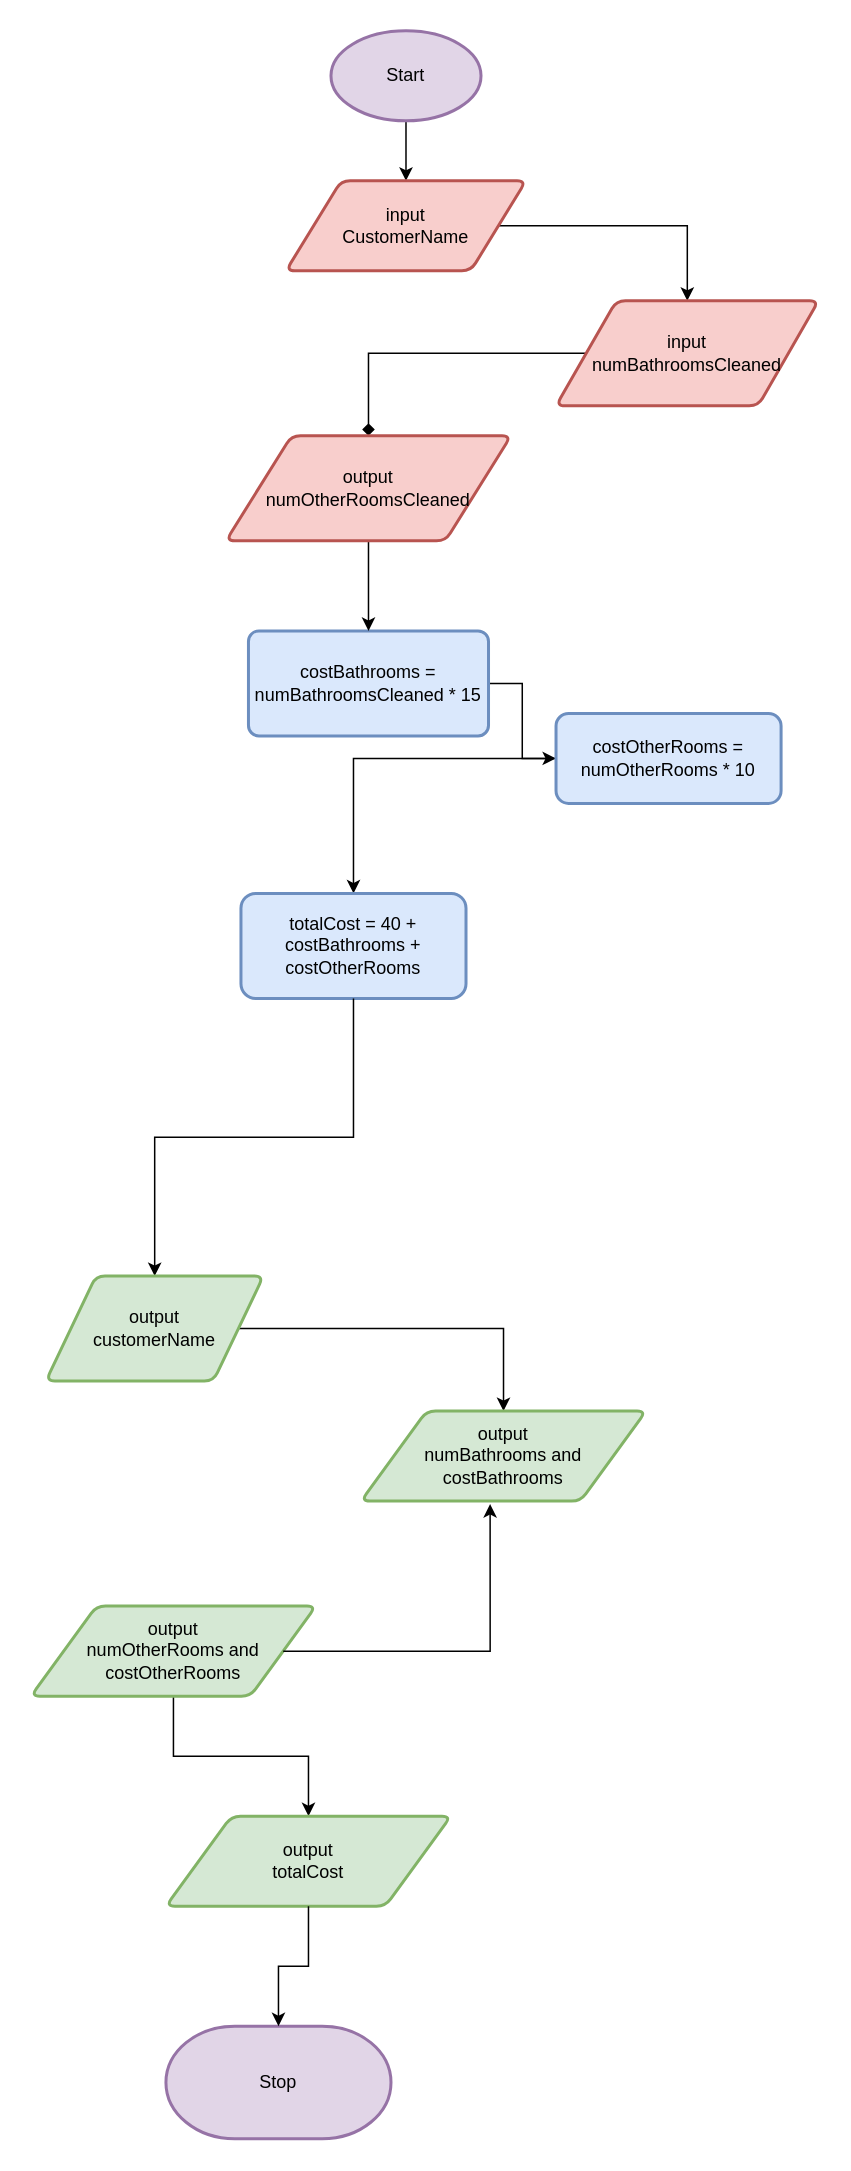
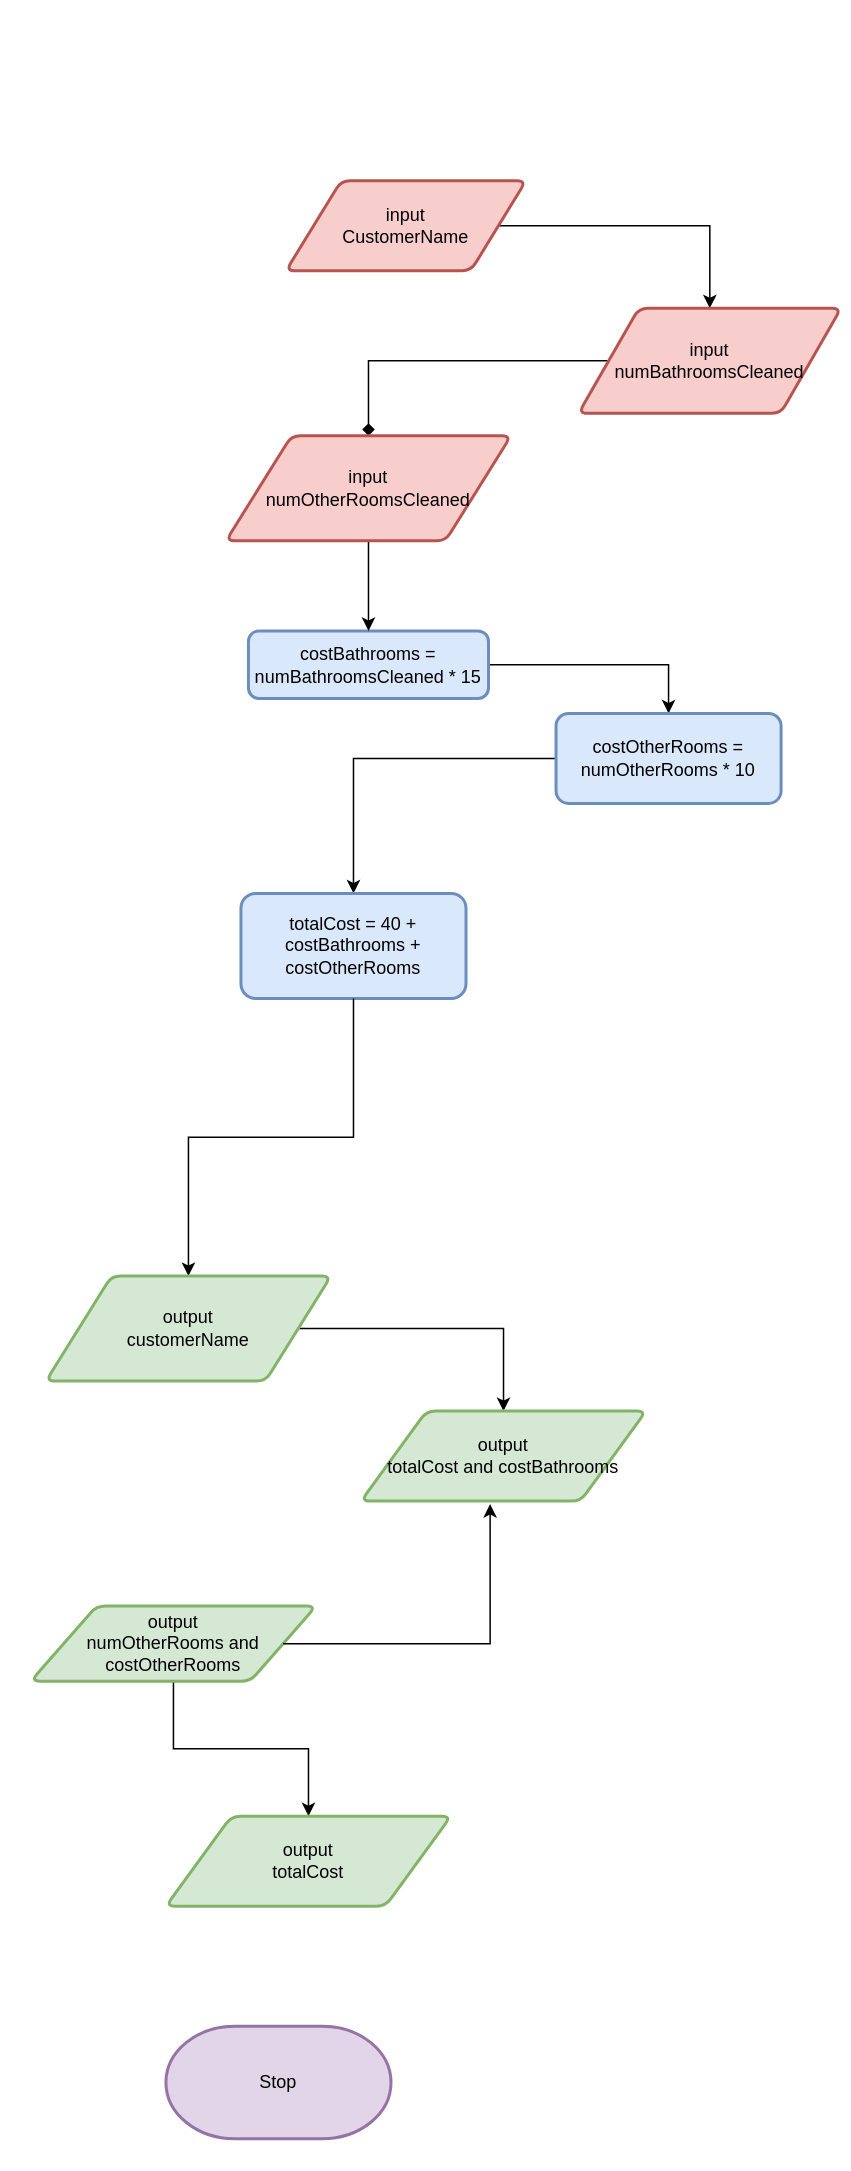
node "Start": removed
edge "Start" -> "input CustomerName": removed
node "input numBathroomsCleaned": moved (687, 353) -> (710, 361)
node "output numOtherRoomsCleaned": label "output numOtherRoomsCleaned" -> "input numOtherRoomsCleaned"
node "costBathrooms = numBathroomsCleaned * 15": size 240x105 -> 240x68
node "output customerName": size 218x105 -> 285x105
node "output numBathrooms and costBathrooms": label "output numBathrooms and costBathrooms" -> "output totalCost and costBathrooms"
node "output numOtherRooms and costOtherRooms": size 285x90 -> 285x75
edge "output totalCost" -> "Stop": removed
